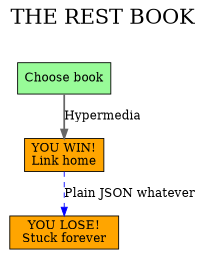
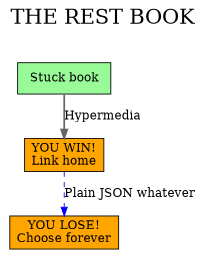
node "Choose book": label "Choose book" -> "Stuck book"
node "YOU LOSE! Stuck forever": label "YOU LOSE! Stuck forever" -> "YOU LOSE! Choose forever"
